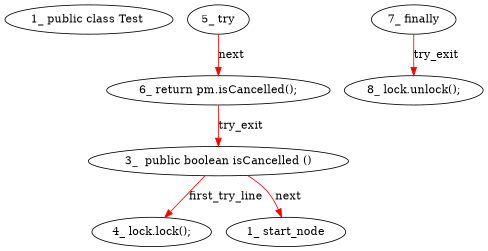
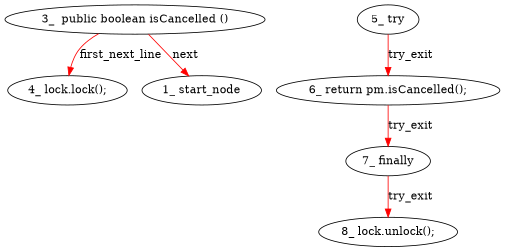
node "1_ public class Test": removed
edge "5_ try" -> "6_ return pm.isCancelled();": label "next" -> "try_exit"
edge "6_ return pm.isCancelled();" -> "3_  public boolean isCancelled ()": now "6_ return pm.isCancelled();" -> "7_ finally"
edge "3_  public boolean isCancelled ()" -> "4_ lock.lock();": label "first_try_line" -> "first_next_line"
